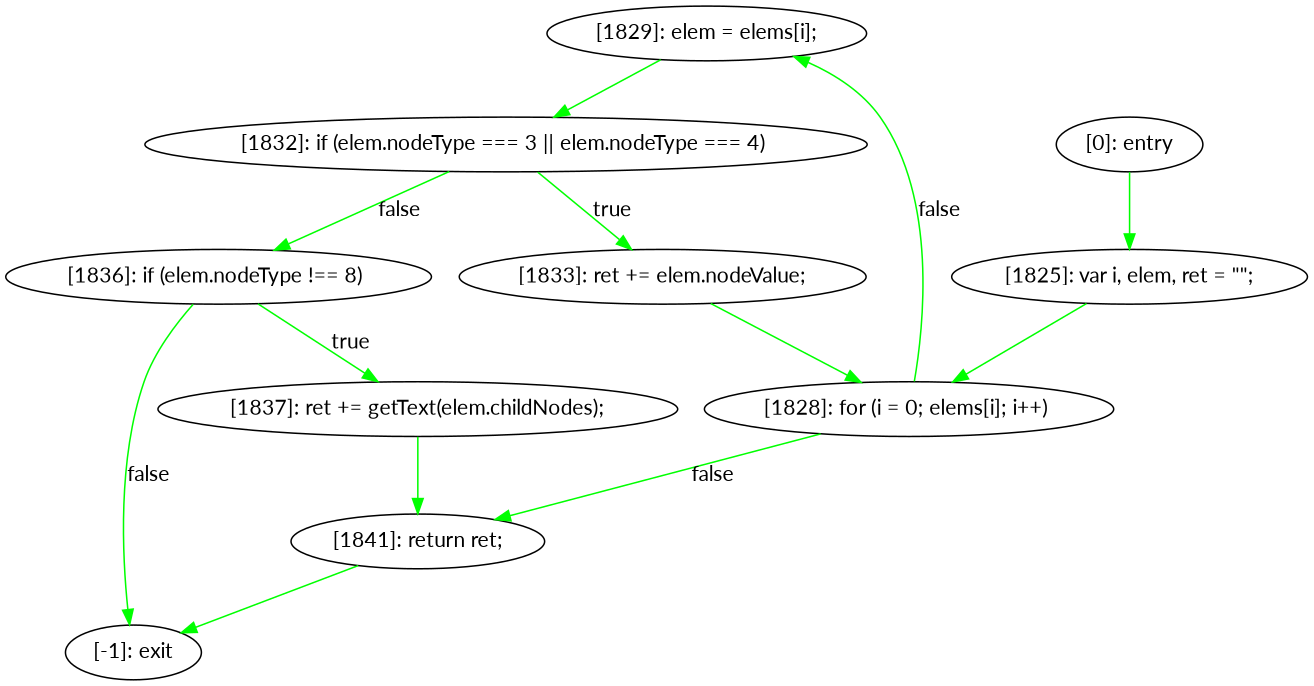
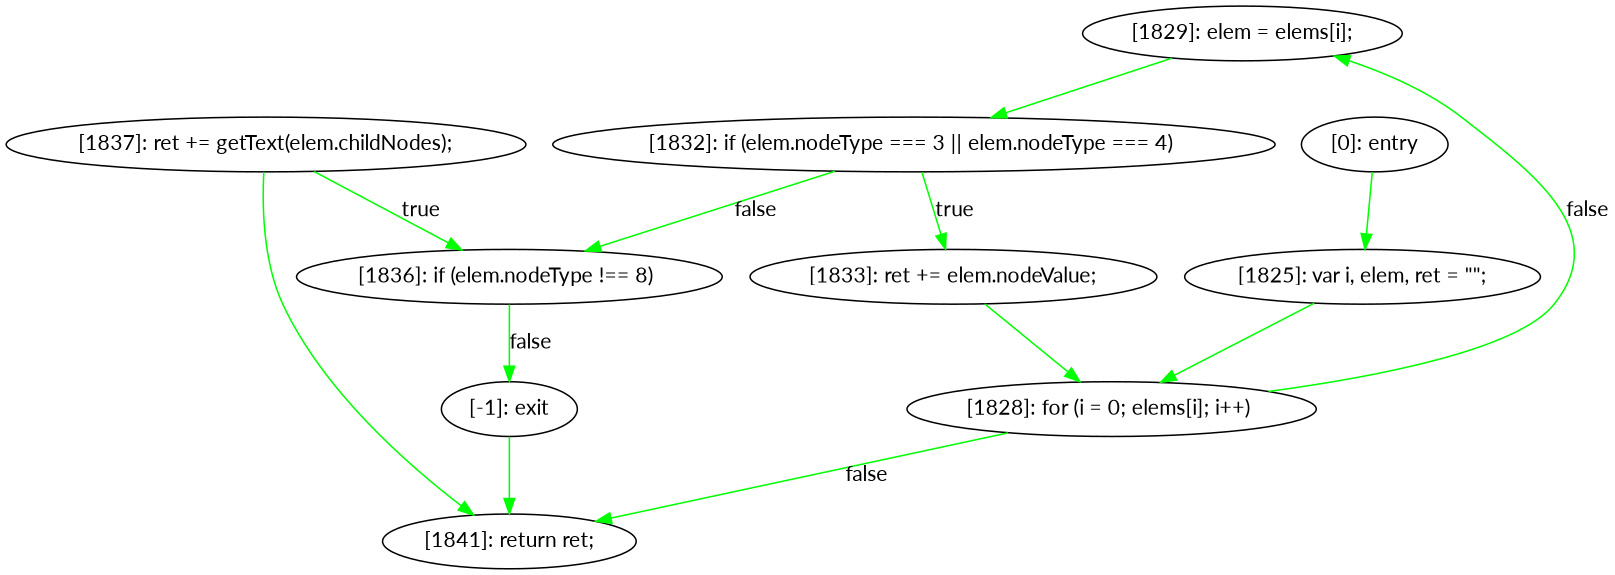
edge "[1836]: if (elem.nodeType !== 8)" -> "[1837]: ret += getText(elem.childNodes);": reversed
edge "[1841]: return ret;" -> "[-1]: exit": reversed
